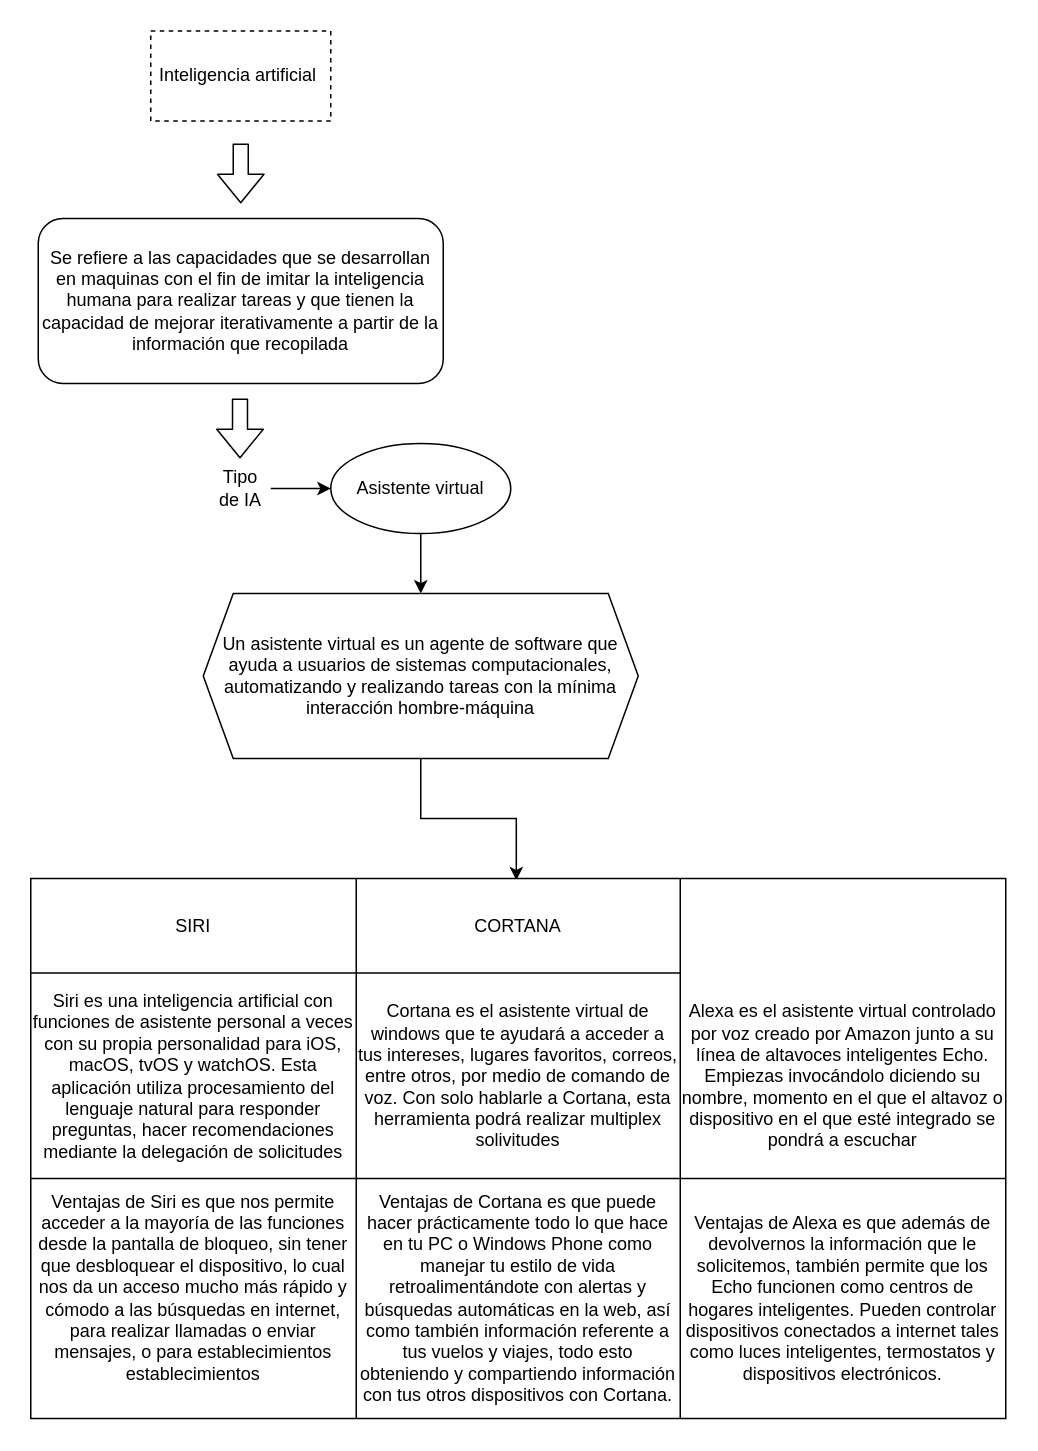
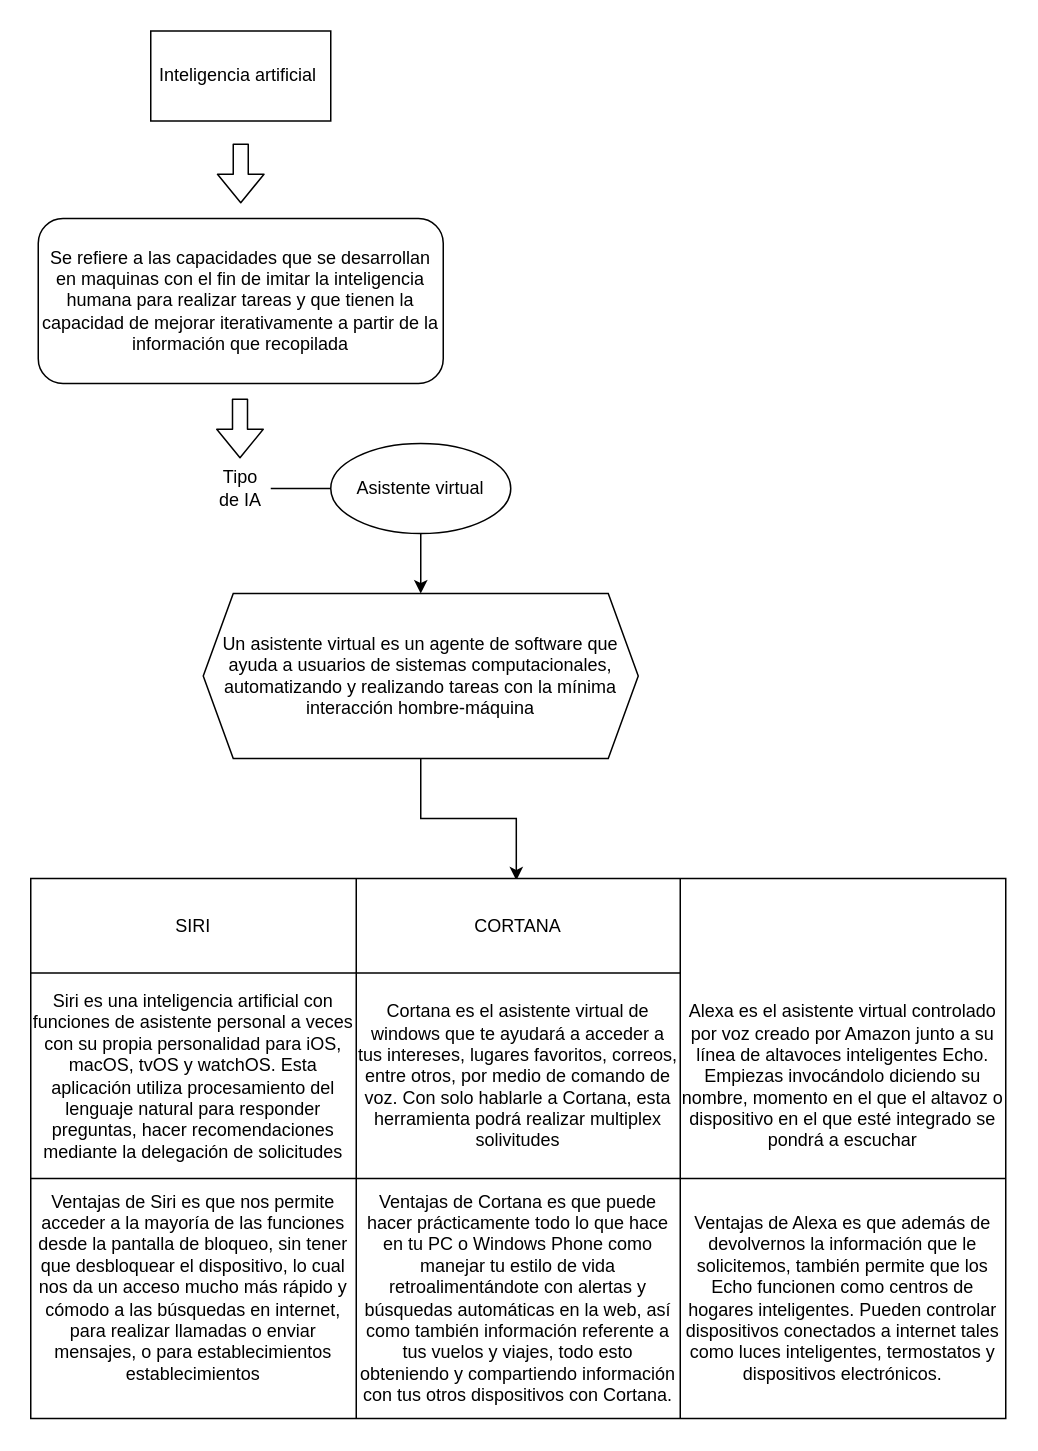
node "Inteligencia artificial": style dashed -> solid
edge "Tipo de IA" -> "Asistente virtual": arrowhead classic -> none
